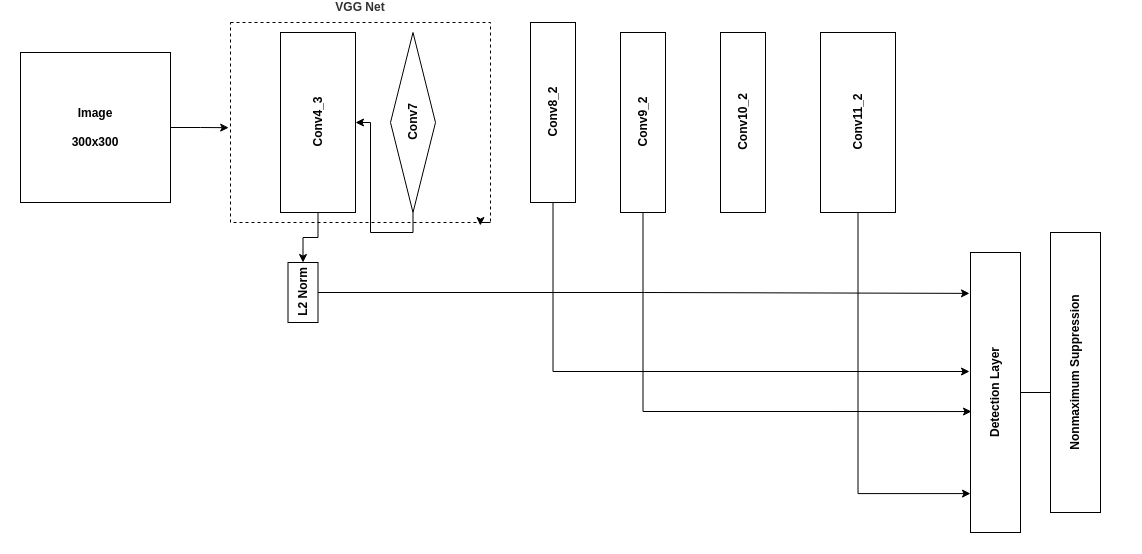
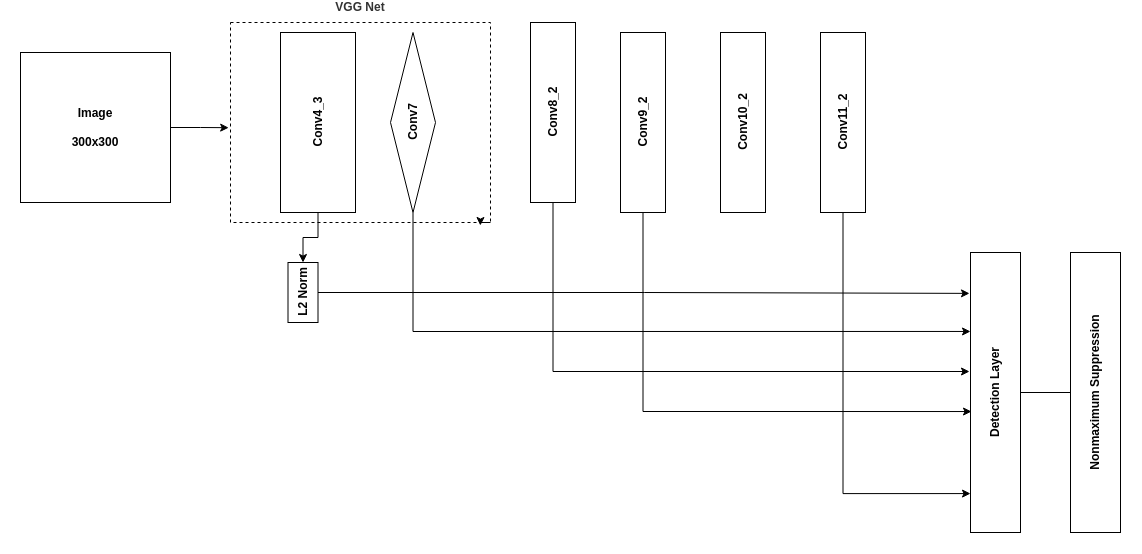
node "Conv11_2": size 75x180 -> 45x180
edge "Conv7" -> "Conv4_3": now "Conv7" -> "Detection Layer"
node "Nonmaximum Suppression": moved (1076, 373) -> (1096, 393)
